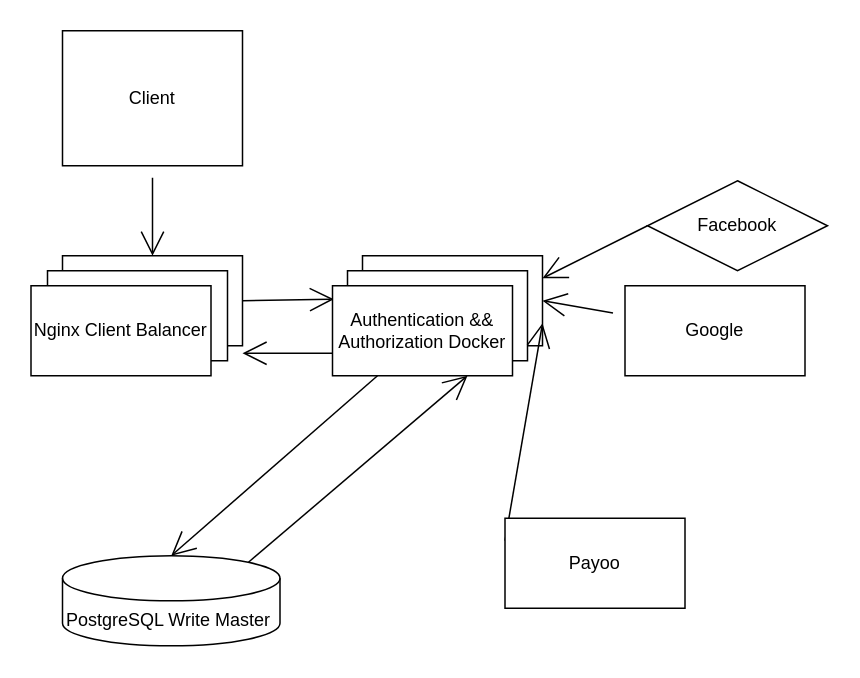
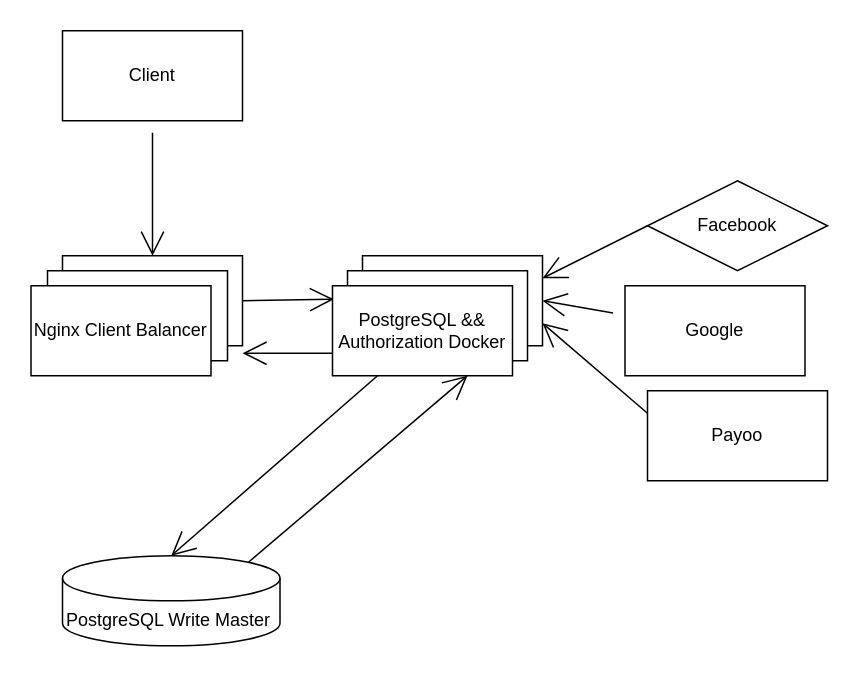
node "Client": size 180x135 -> 180x90
node "Authentication && Authorization Docker": label "Authentication && Authorization Docker" -> "PostgreSQL && Authorization Docker"
node "Payoo": moved (595, 563) -> (737, 436)
